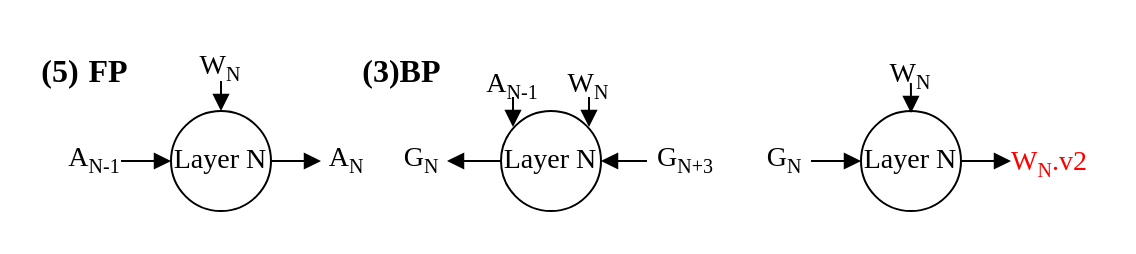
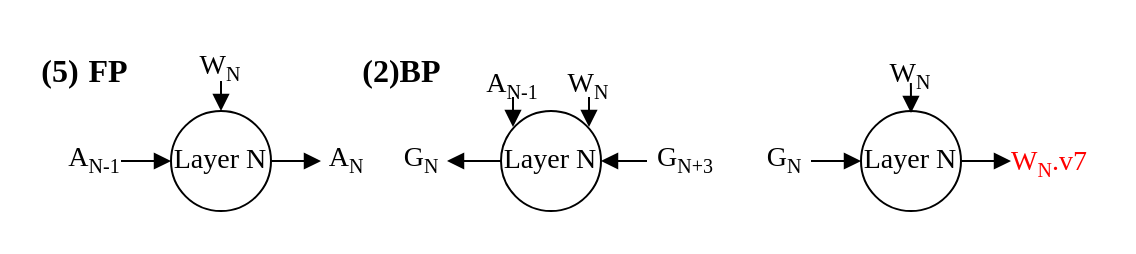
node "(3)": label "(3)" -> "(2)"
node "WN.v2": label "WN.v2" -> "WN.v7"
